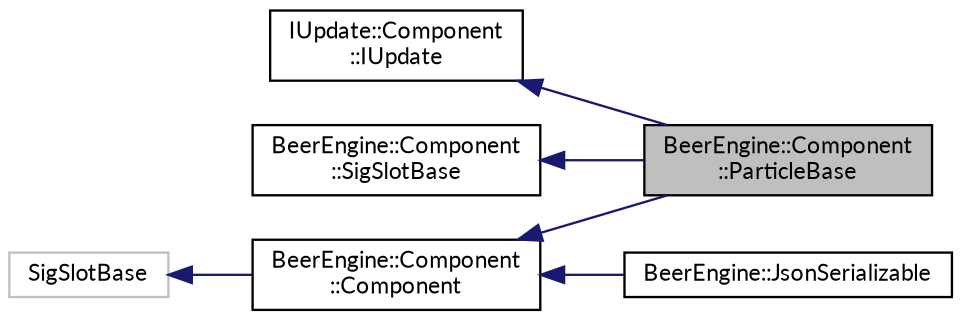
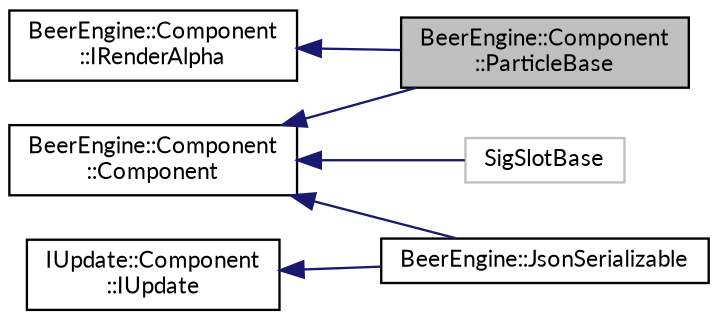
edge "BeerEngine::Component ::ParticleBase" -> "IUpdate::Component ::IUpdate": now "BeerEngine::JsonSerializable" -> "IUpdate::Component ::IUpdate"
node "BeerEngine::Component ::SigSlotBase": label "BeerEngine::Component ::SigSlotBase" -> "BeerEngine::Component ::IRenderAlpha"
edge "BeerEngine::Component ::Component" -> "SigSlotBase": reversed
